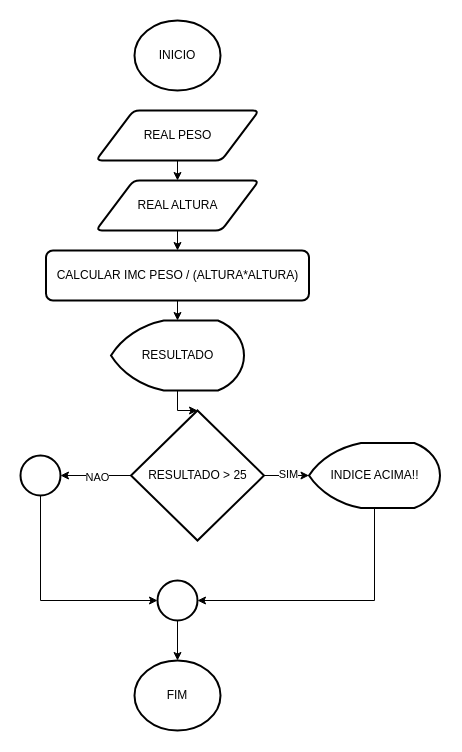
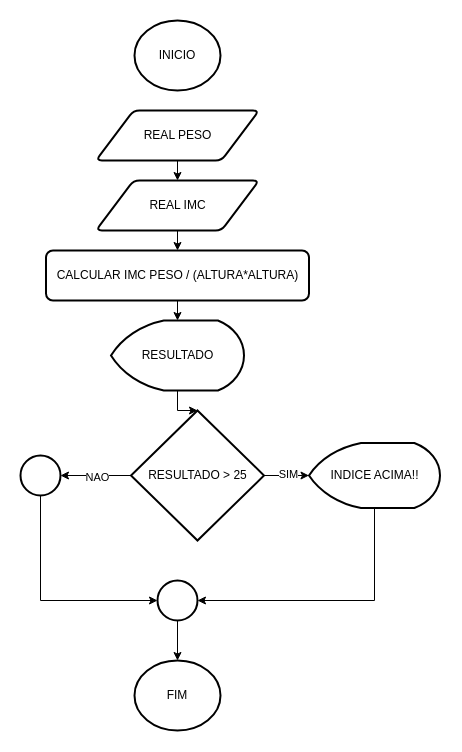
node "REAL ALTURA": label "REAL ALTURA" -> "REAL IMC"
